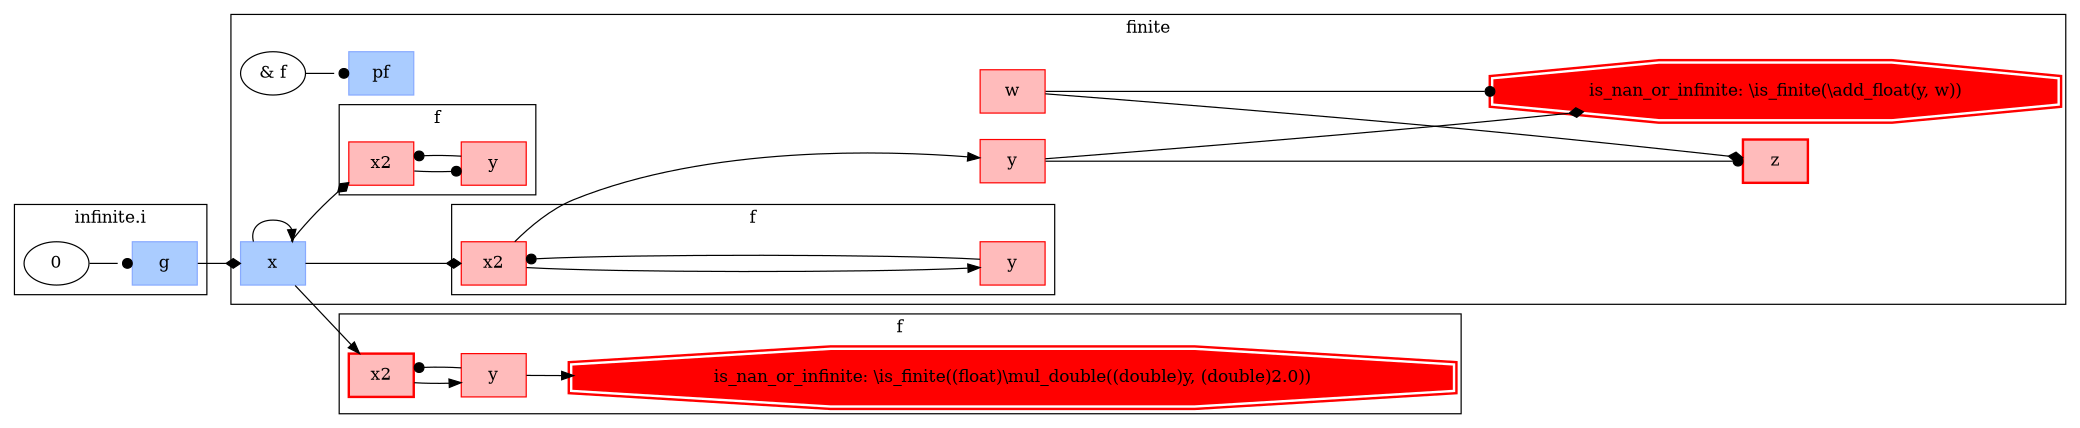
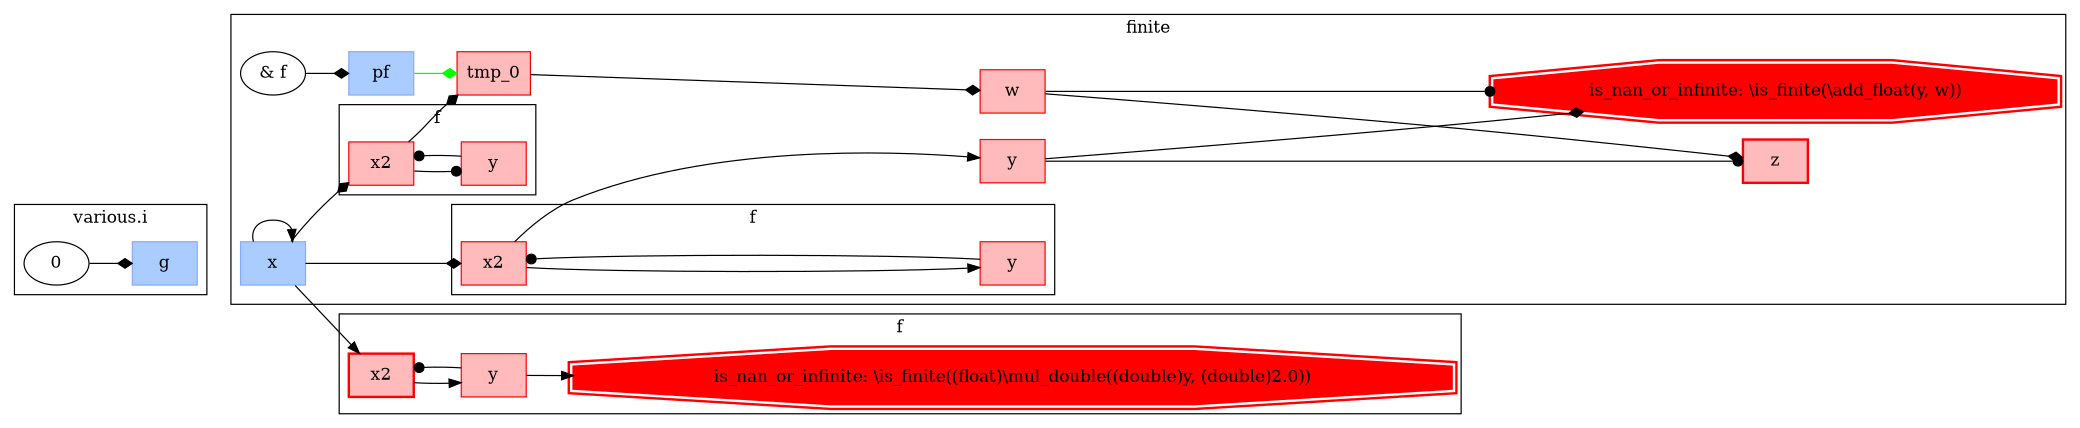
edge "& f" -> "pf": arrowhead dot -> diamond
node "tmp_0": added
cluster "infinite.i": label "infinite.i" -> "various.i"
edge "0" -> "g": arrowhead dot -> diamond
edge "g" -> "x": removed
